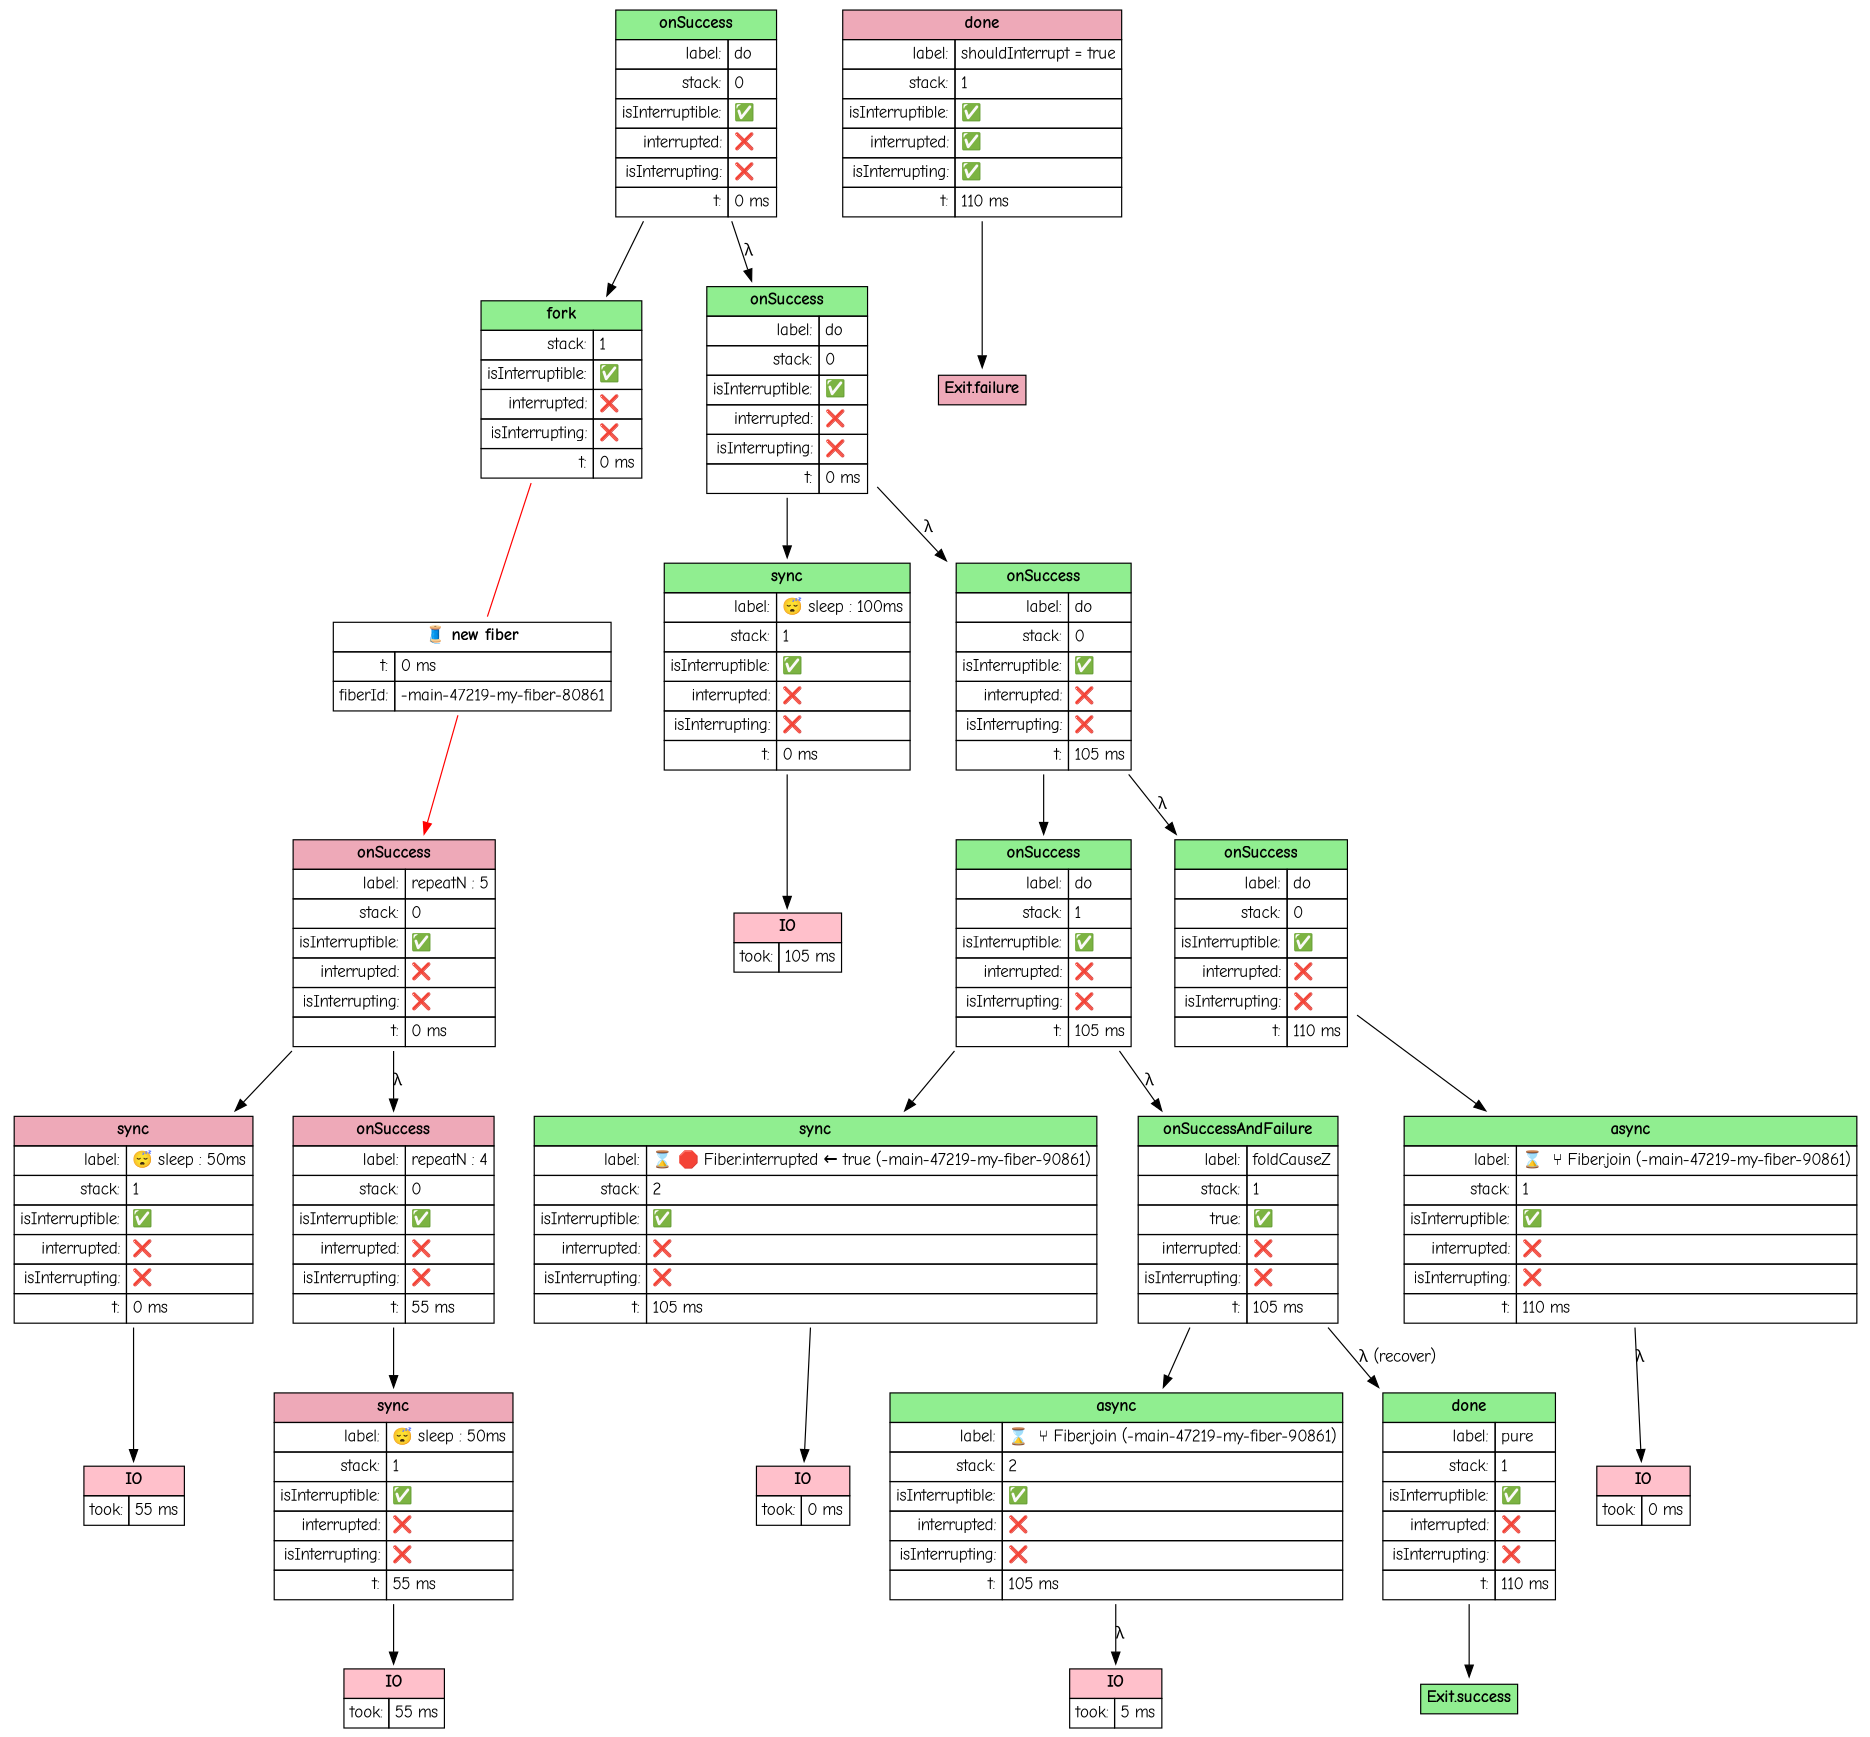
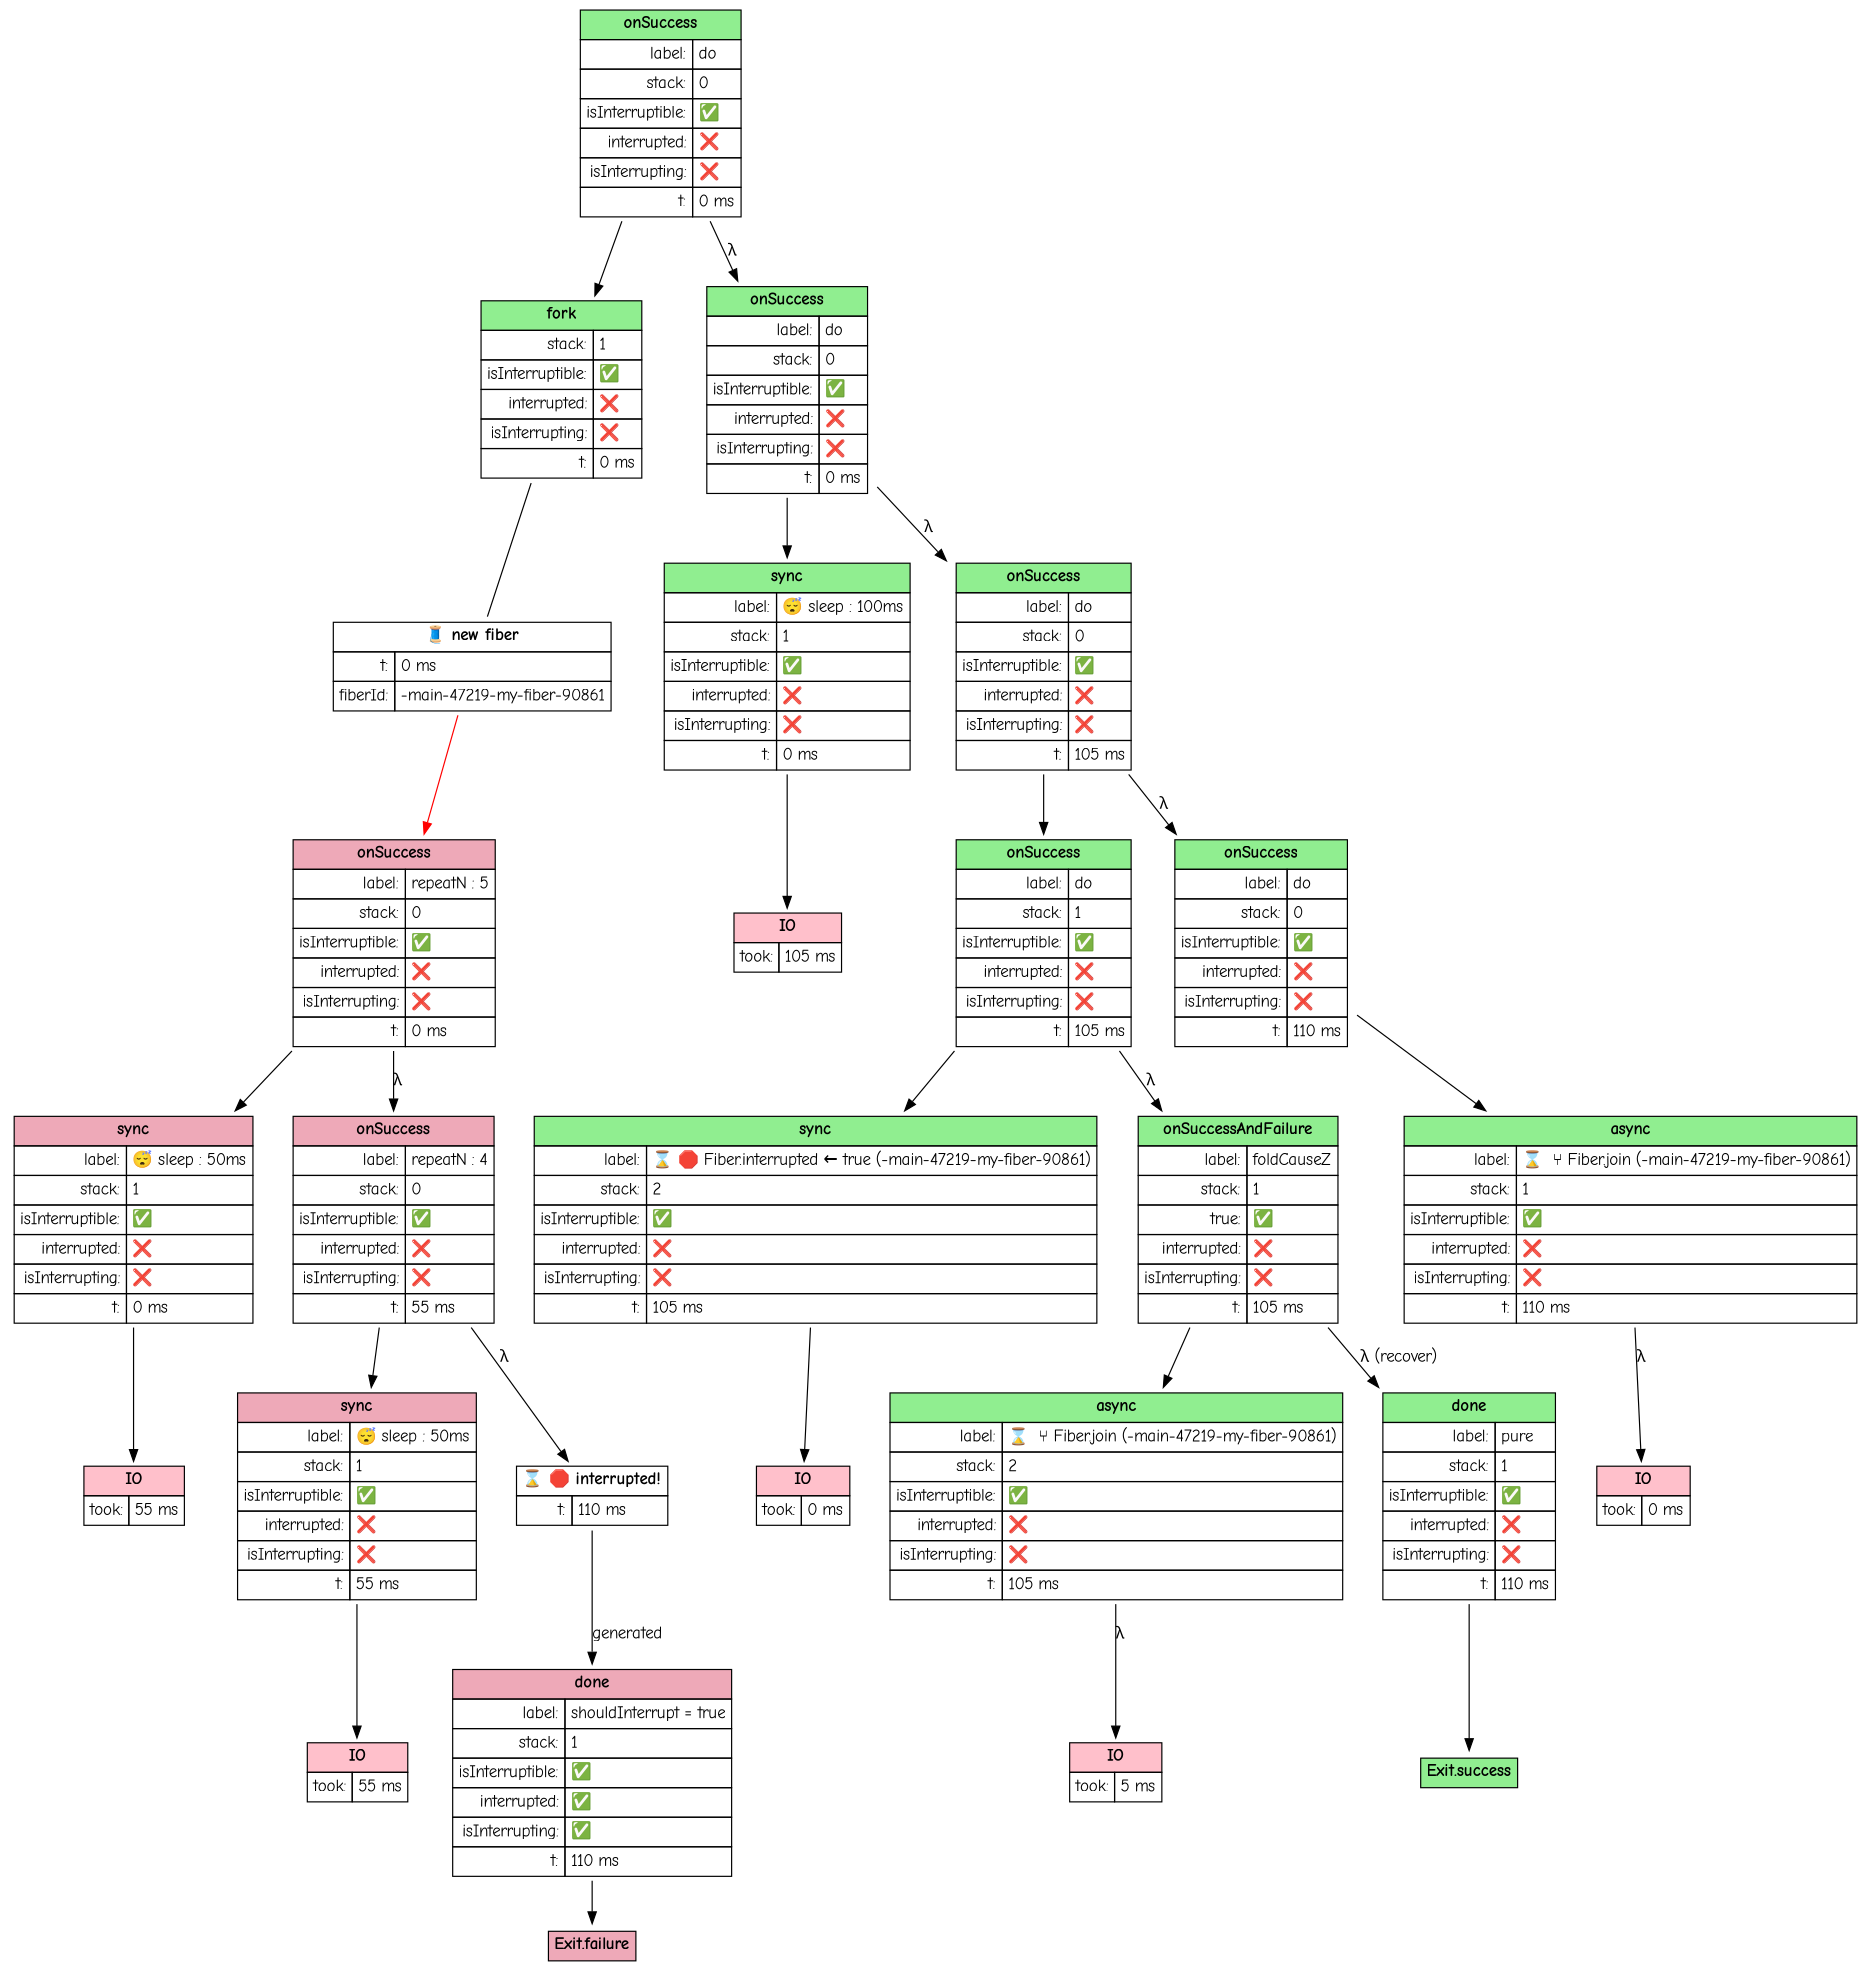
edge "fork" -- "🧵 new fiber": color red -> black
node "🧵 new fiber": text "-main-47219-my-fiber-80861" -> "-main-47219-my-fiber-90861"
node "⌛ 🛑 interrupted!": added
